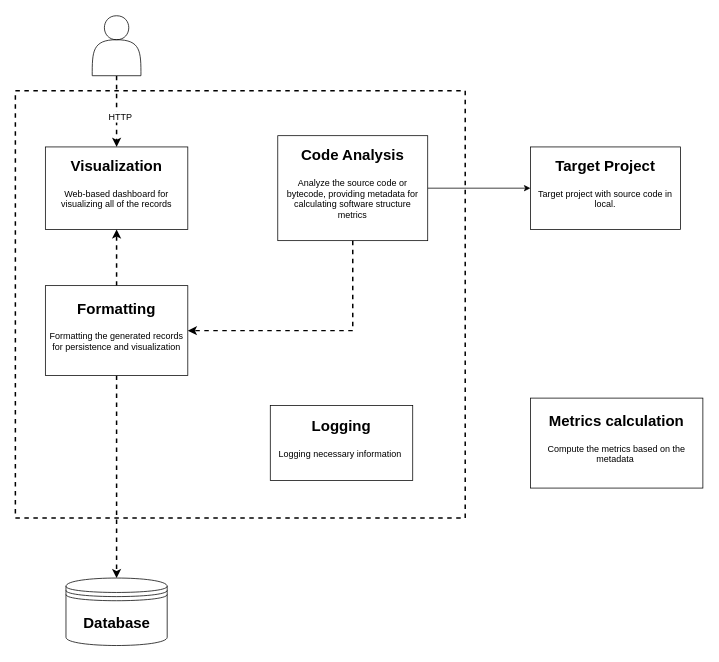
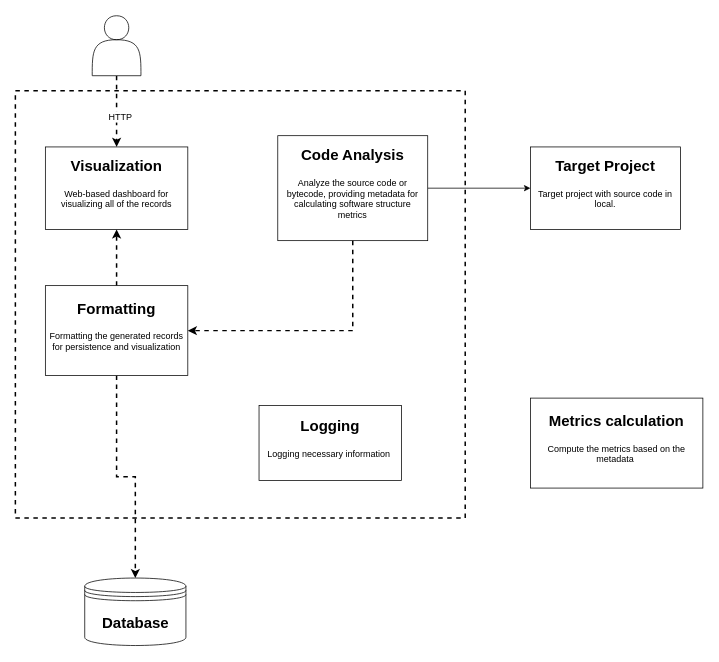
node "LoggingLogging necessary information": moved (342, 443) -> (330, 443)
node "Database": moved (117, 612) -> (135, 612)
